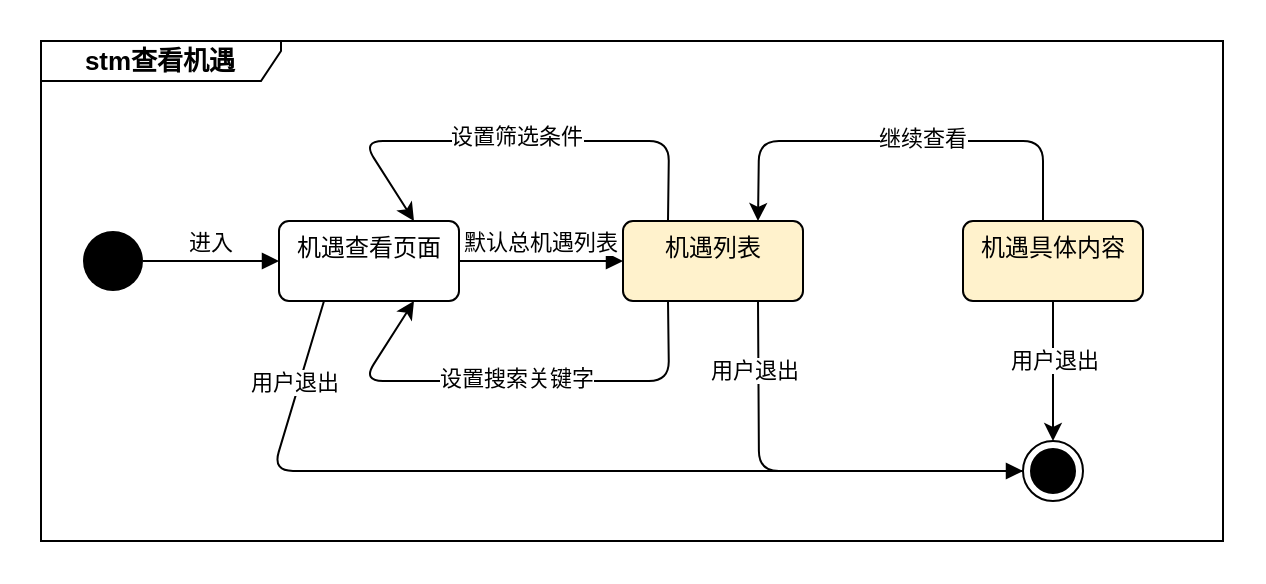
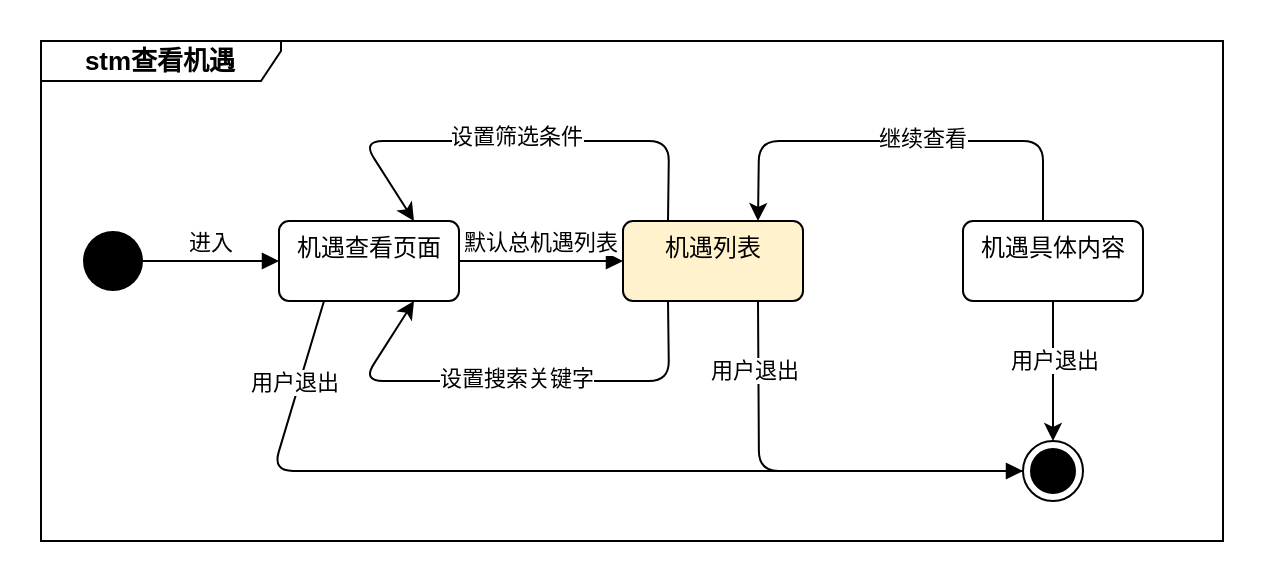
node "机遇具体内容": fillcolor #fff2cc -> #ffffff
